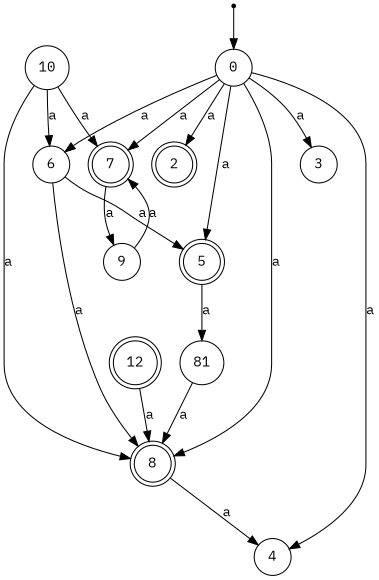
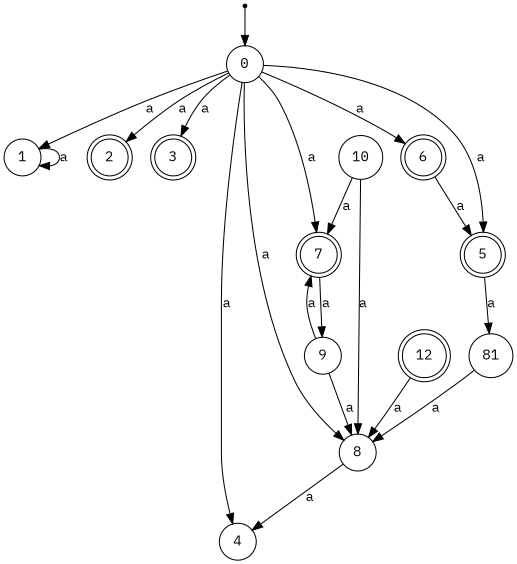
edge "10" -> "6": removed, label "a"
node "1": added
node "6": shape circle -> doublecircle
node "3": shape circle -> doublecircle
edge "6" -> "8": now "9" -> "8"
node "8": shape doublecircle -> circle
